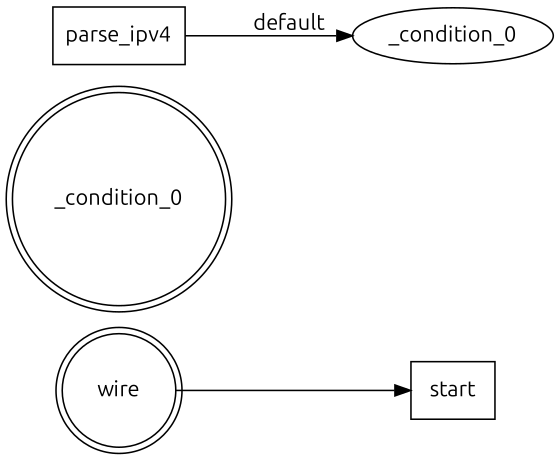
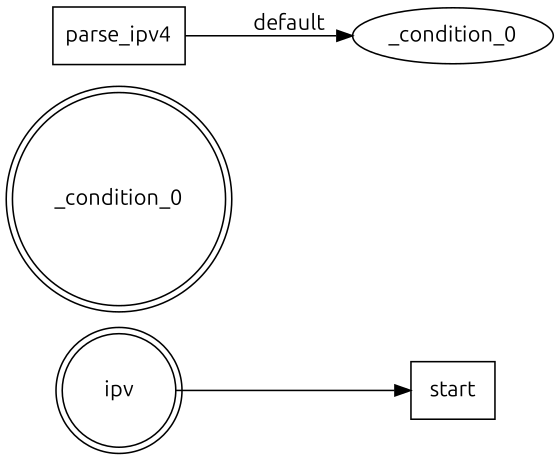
node "wire": label "wire" -> "ipv"
